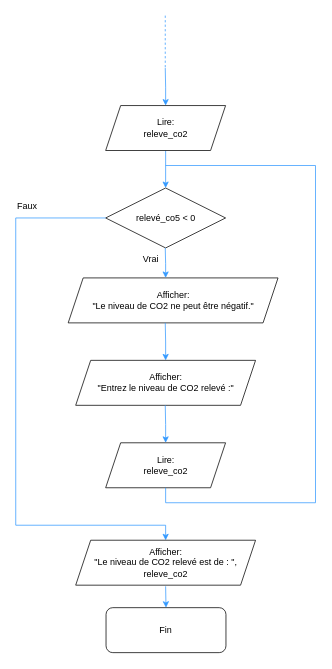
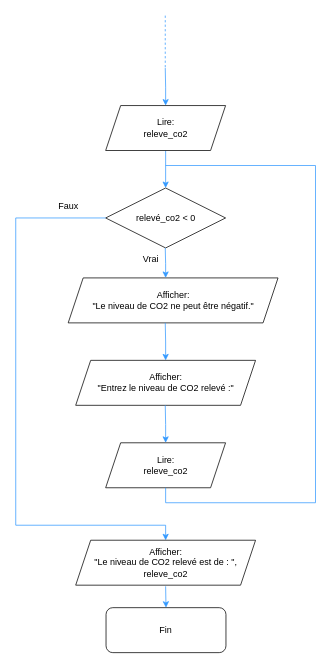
node "Faux": moved (27, 207) -> (69, 207)
node "relevé_co5 < 0": label "relevé_co5 < 0" -> "relevé_co2 < 0"
